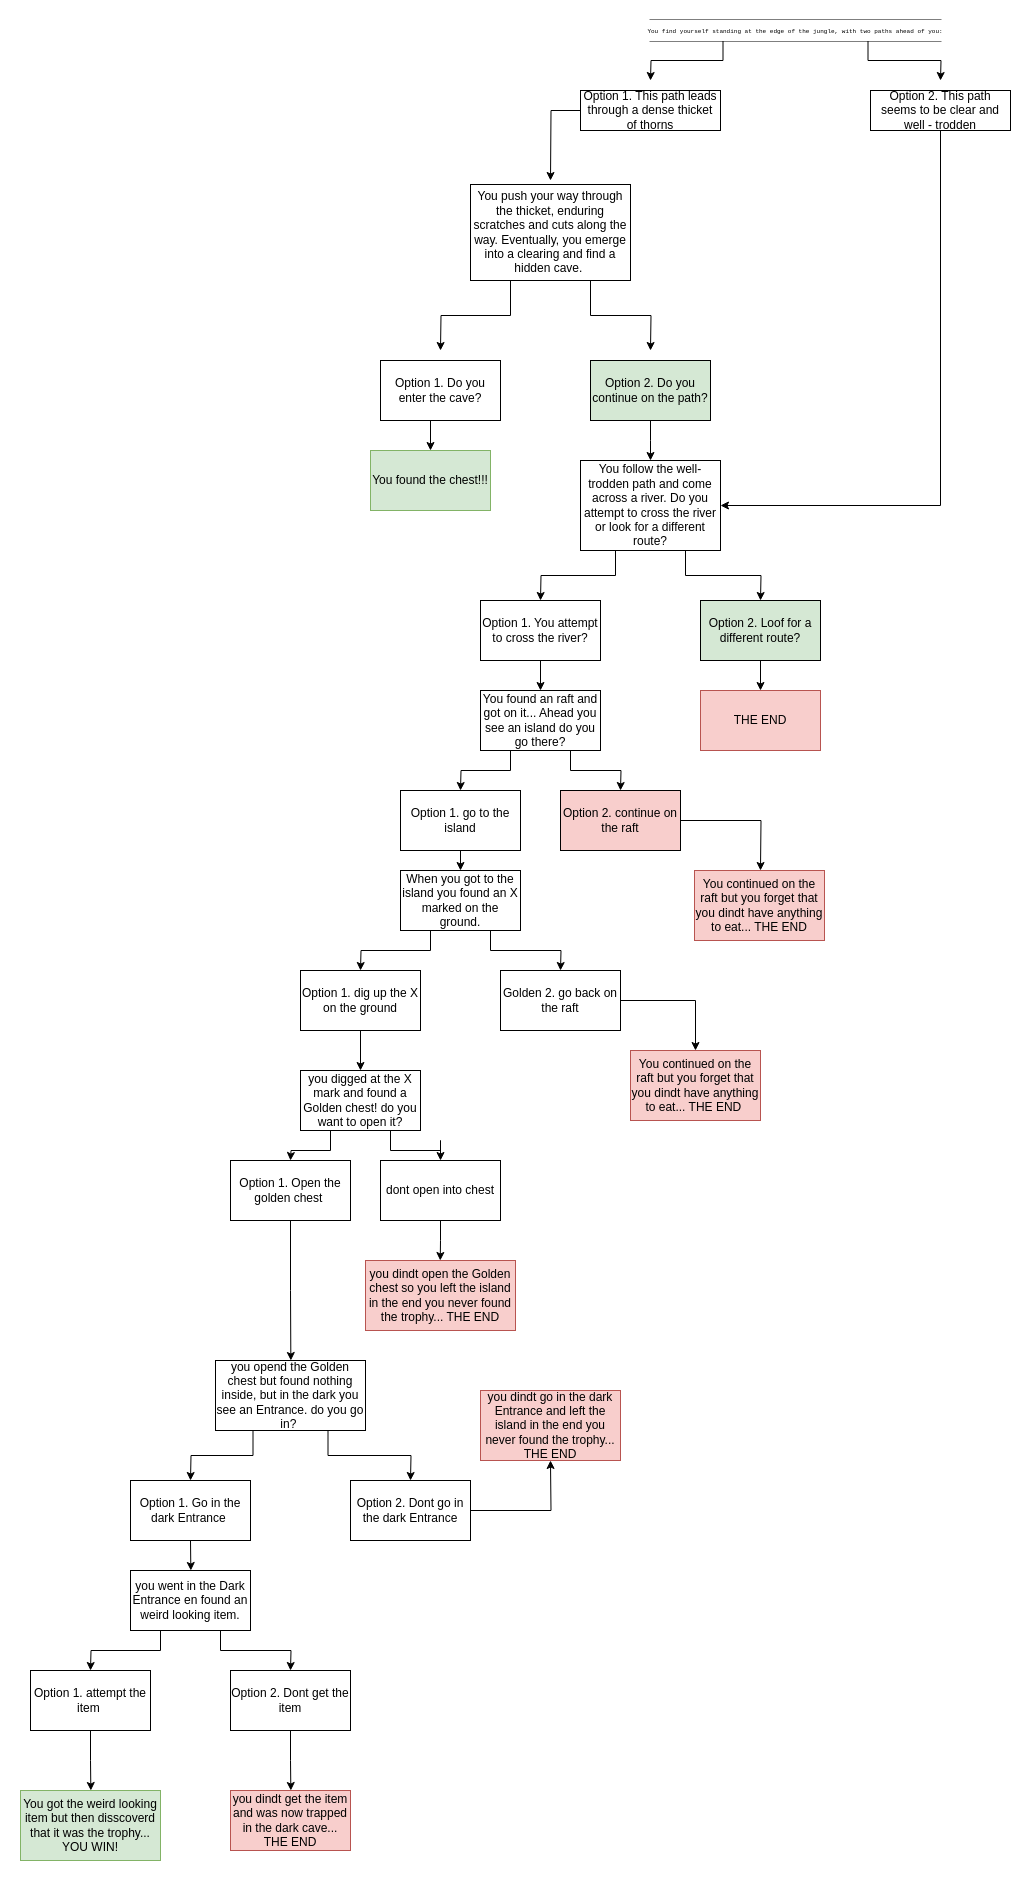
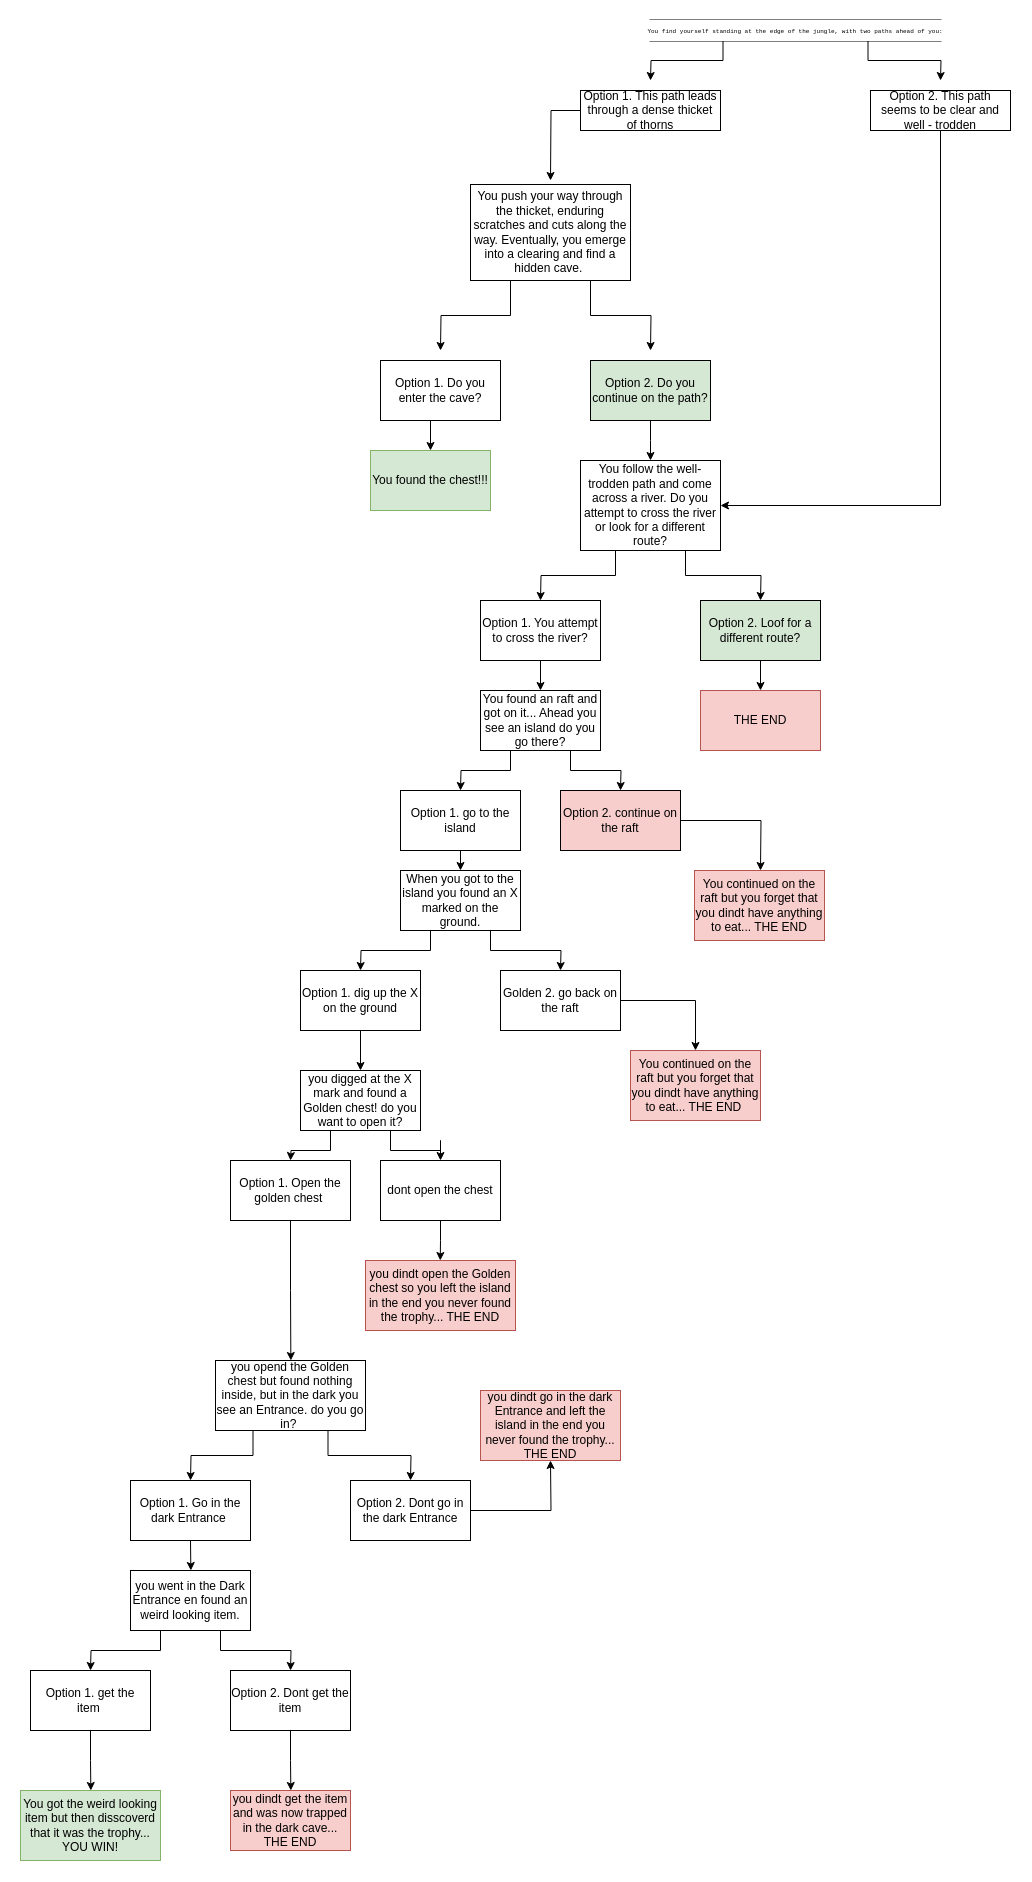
node "dont open into chest": label "dont open into chest" -> "dont open the chest"
node "Option 1. attempt the item": label "Option 1. attempt the item" -> "Option 1. get the item"
